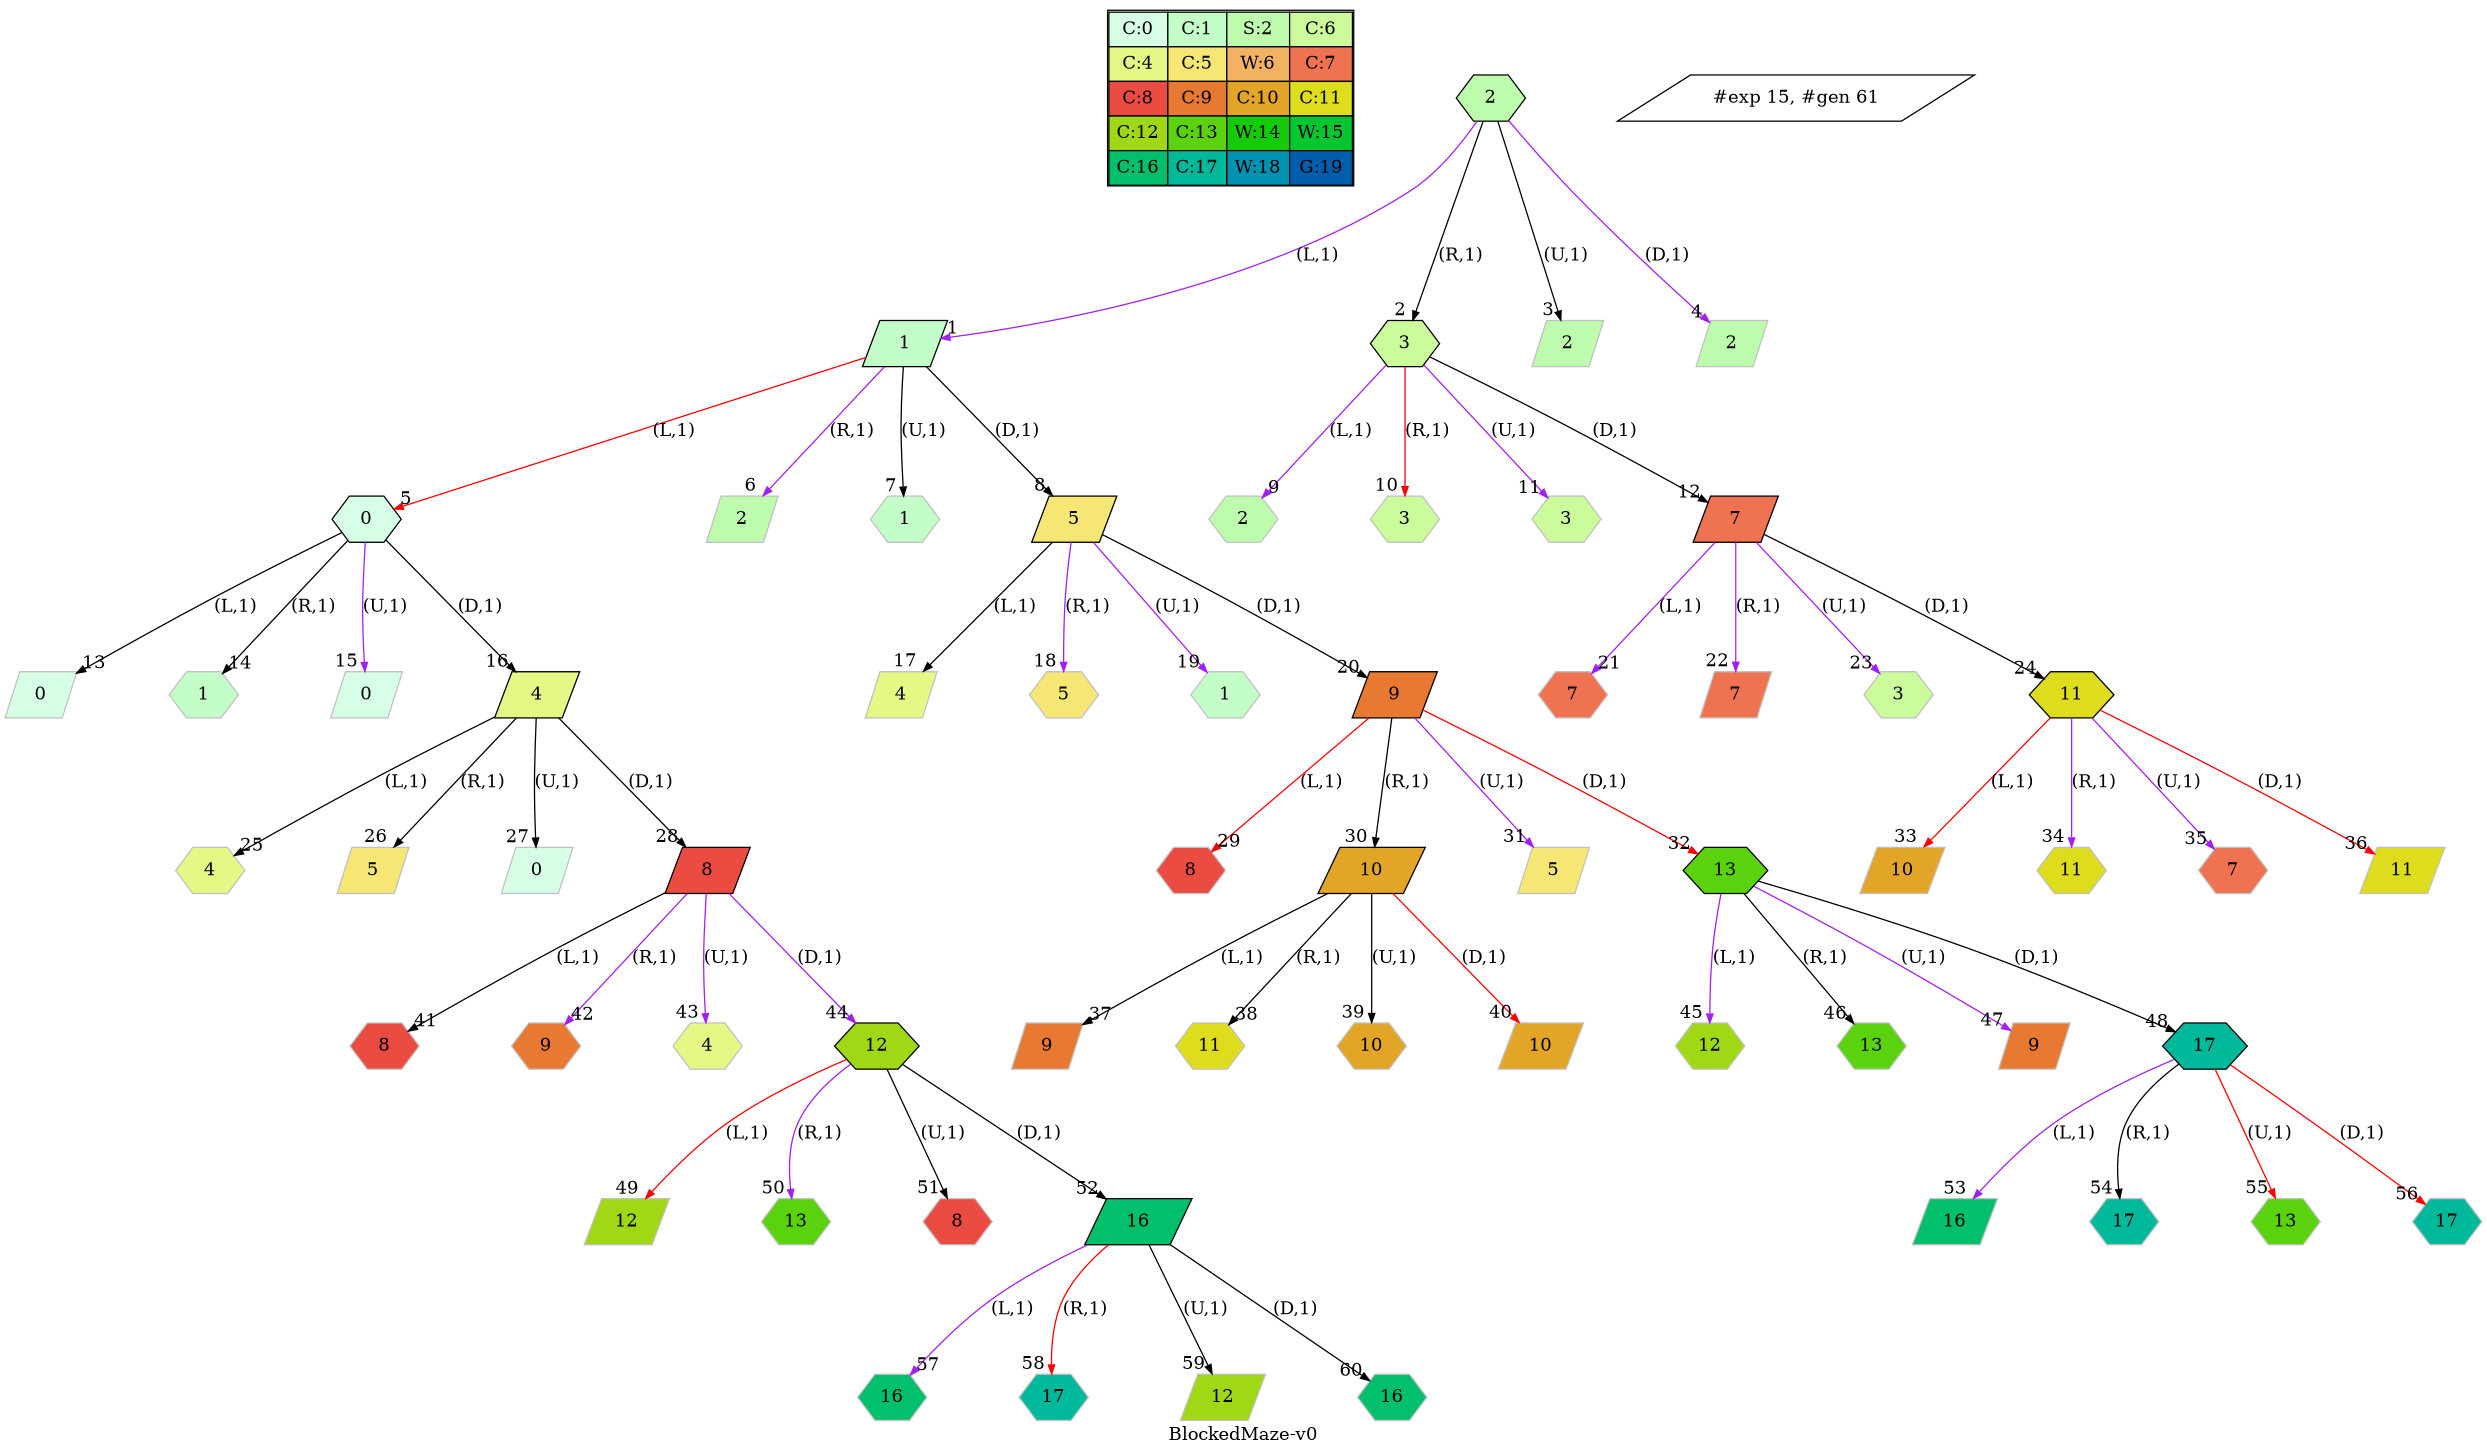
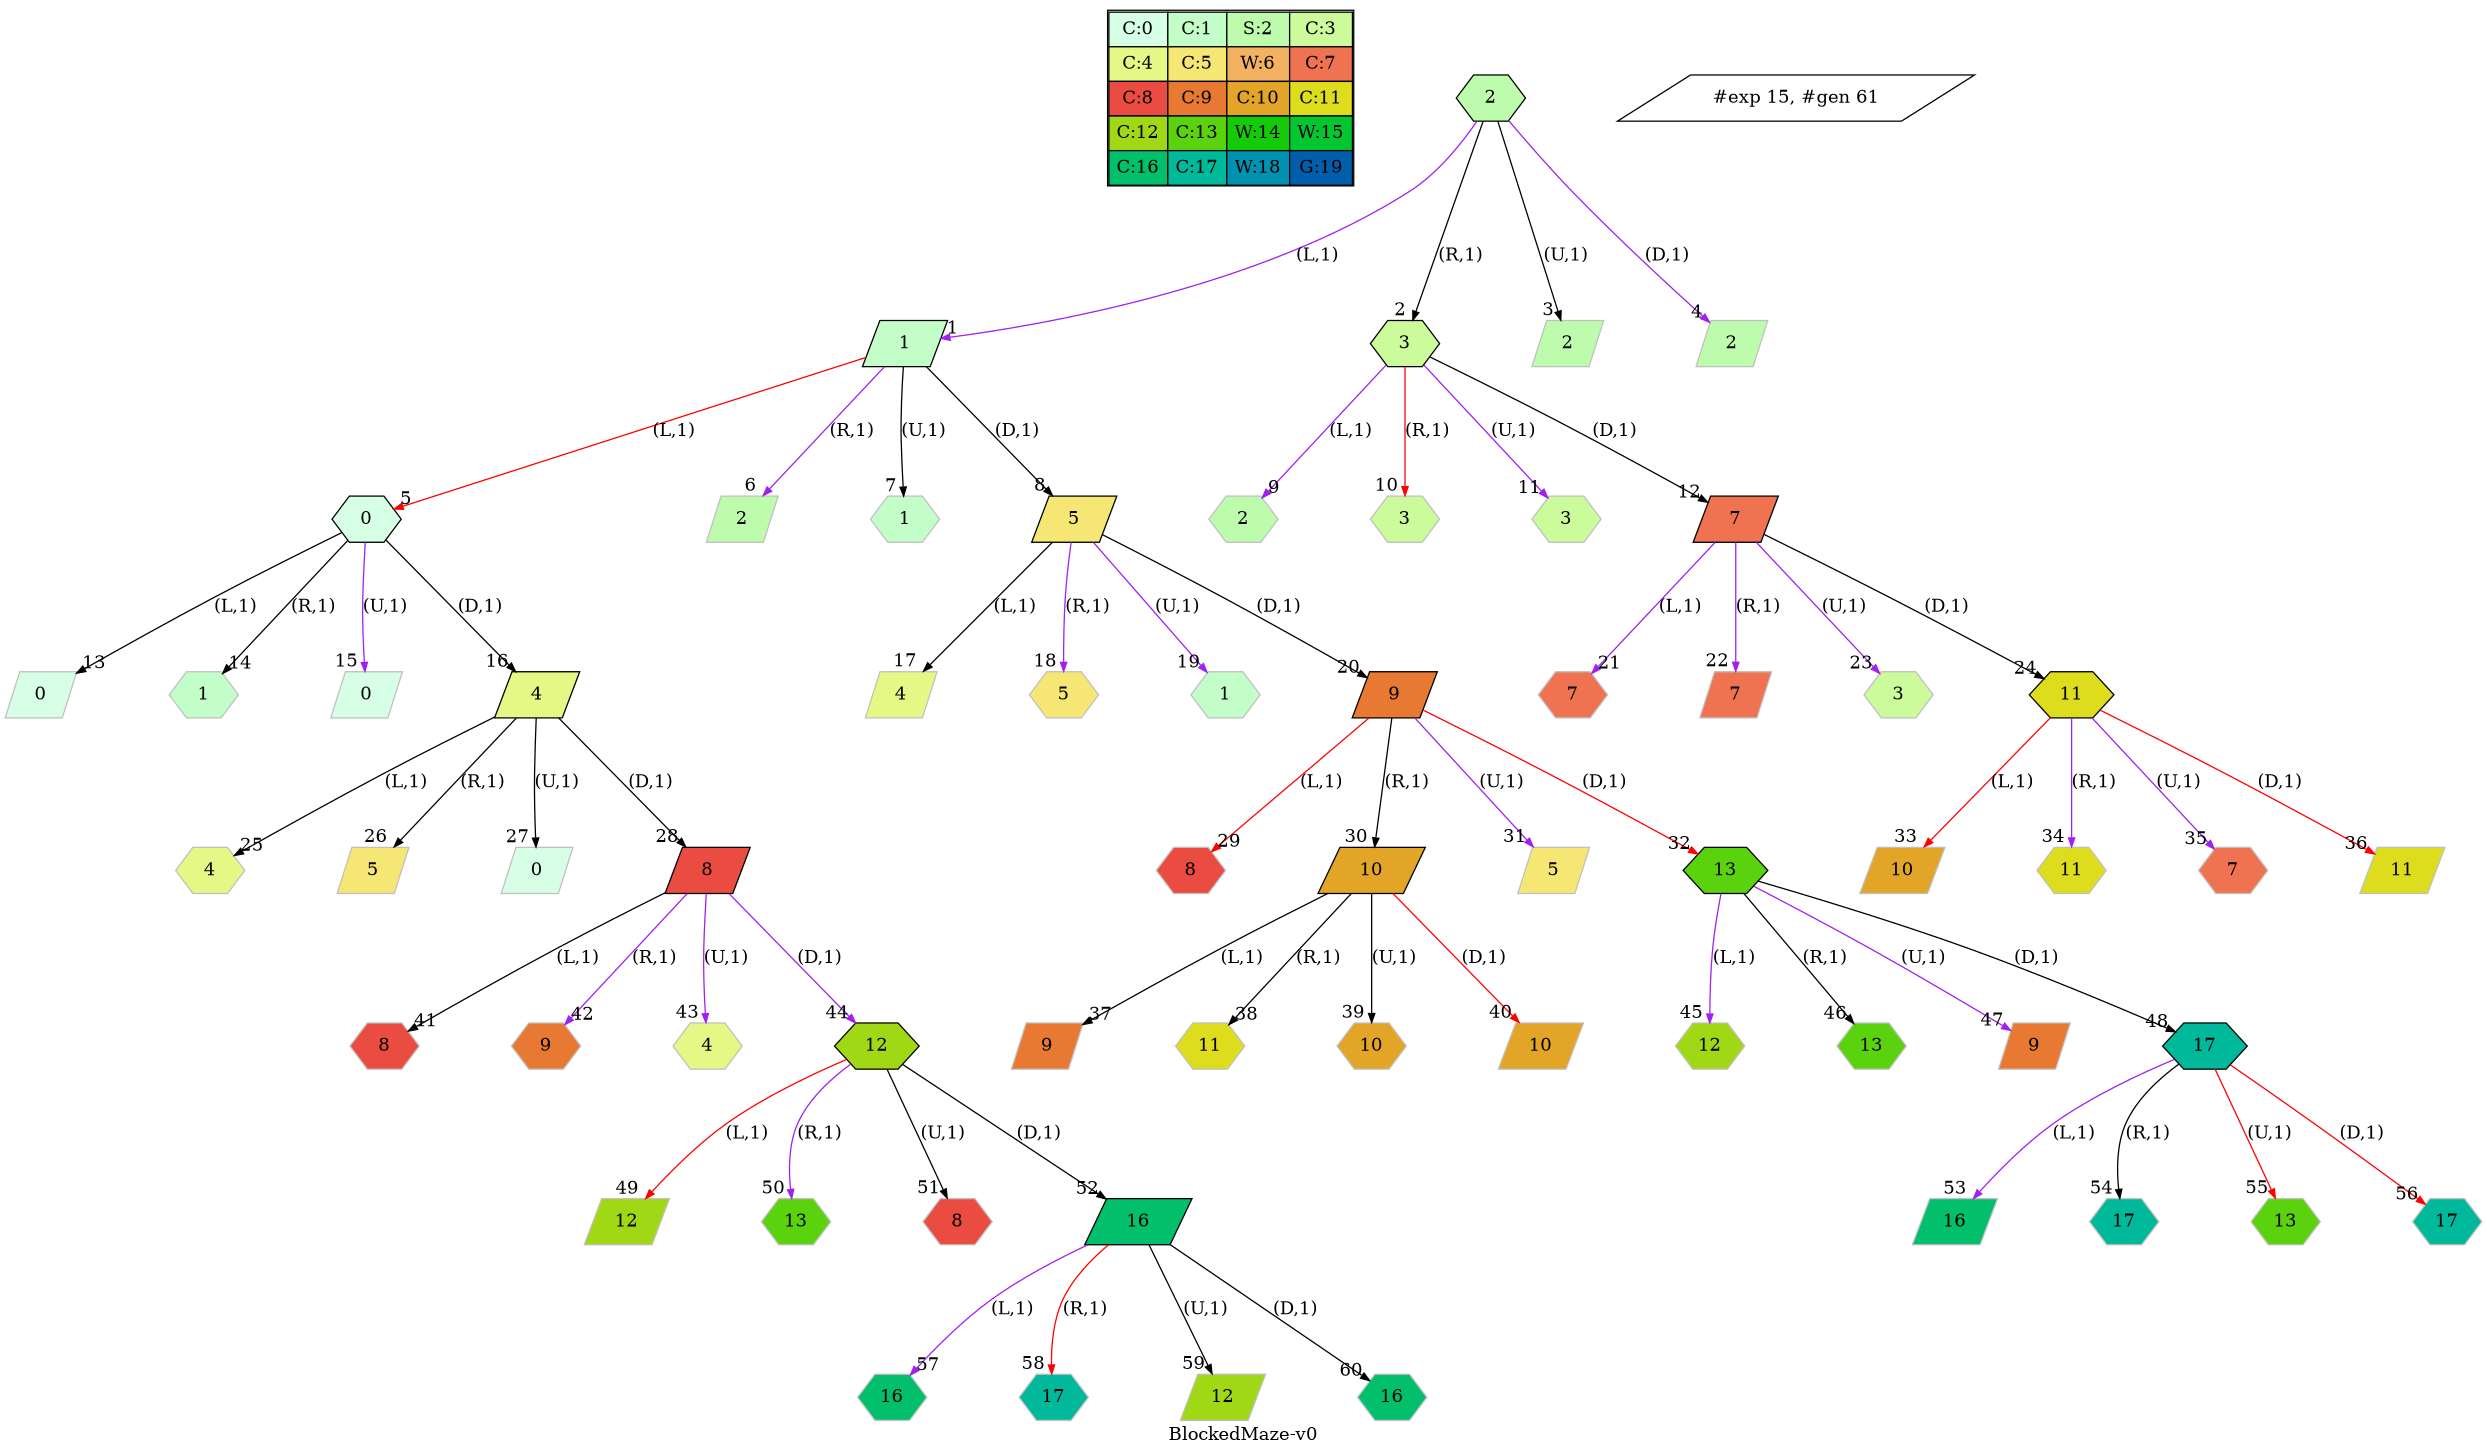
node "C:0": text "C:6" -> "C:3"
